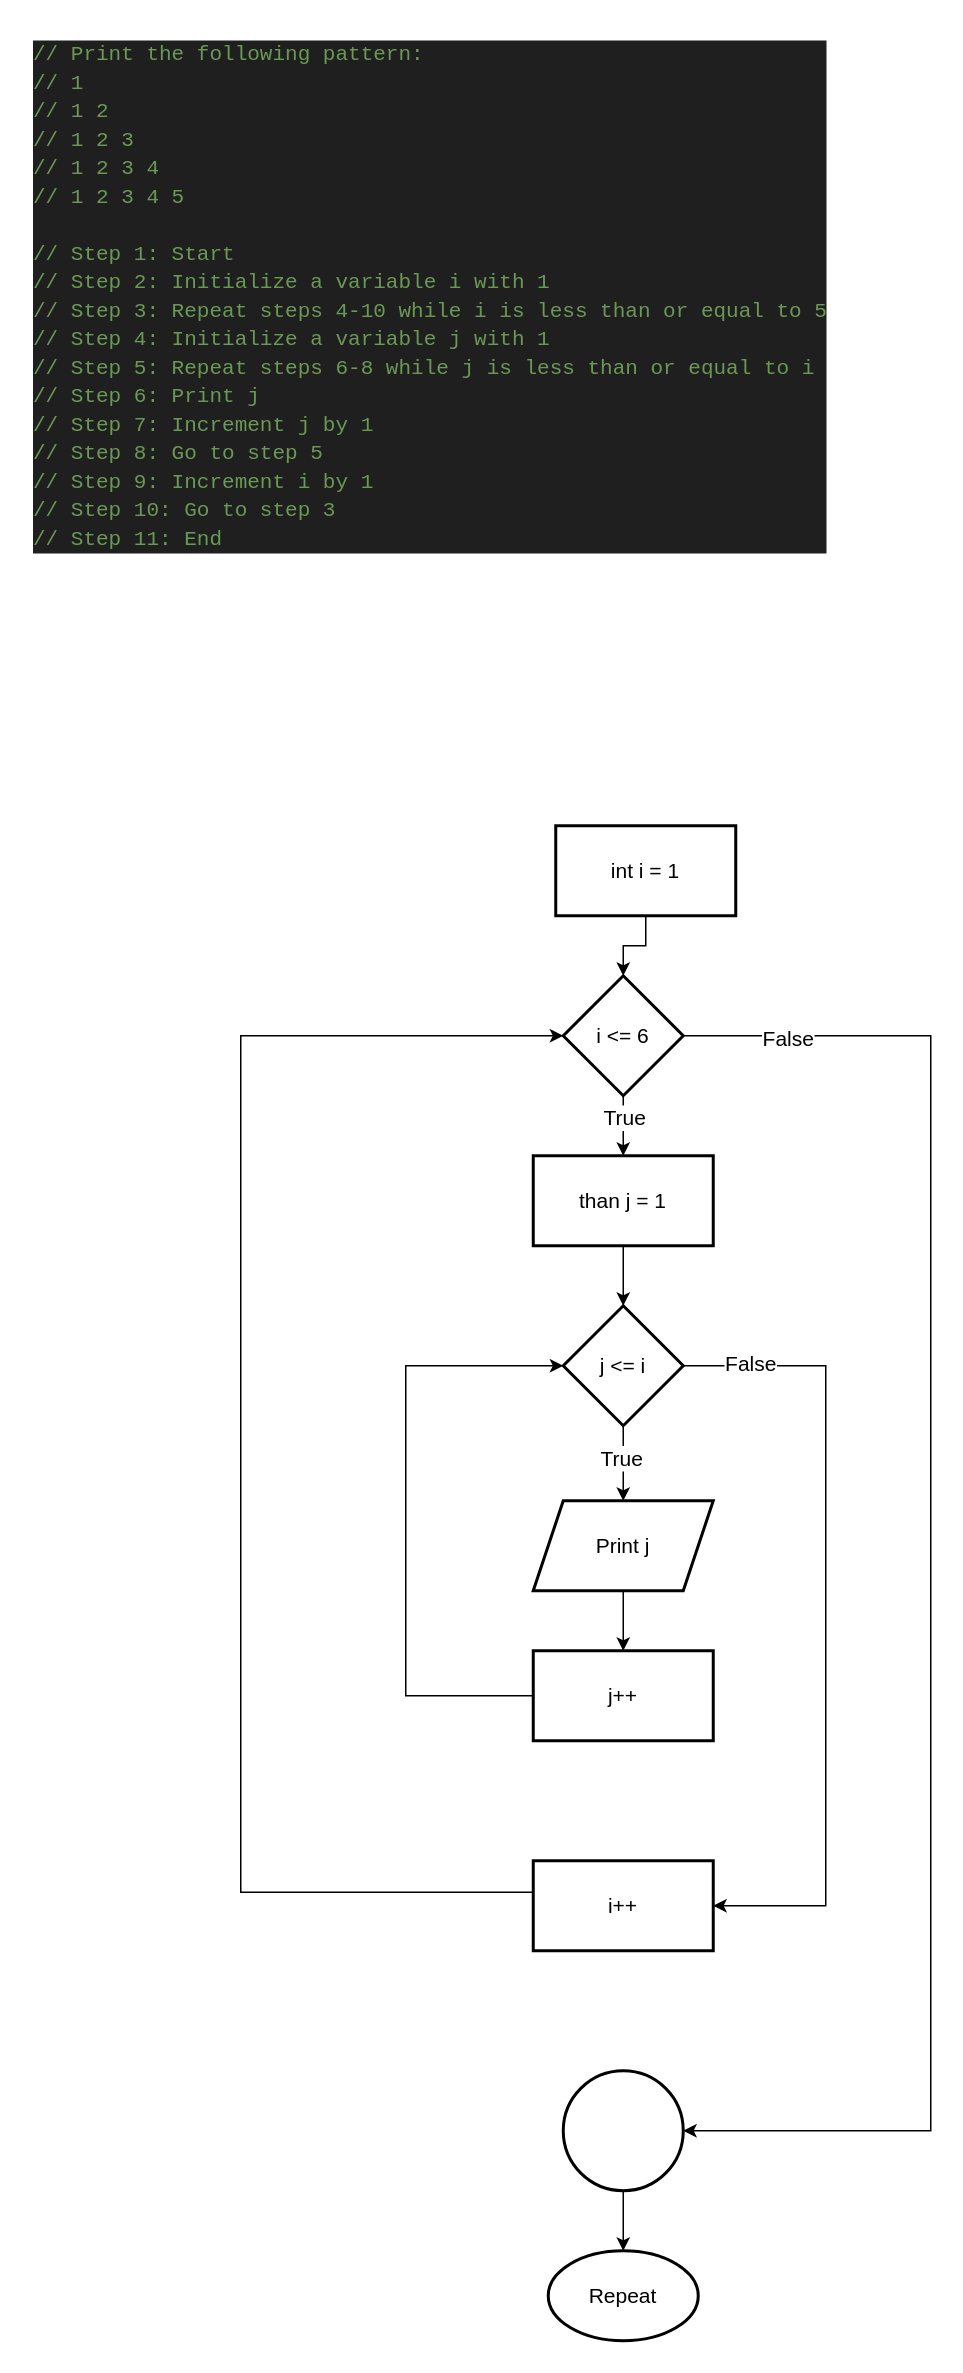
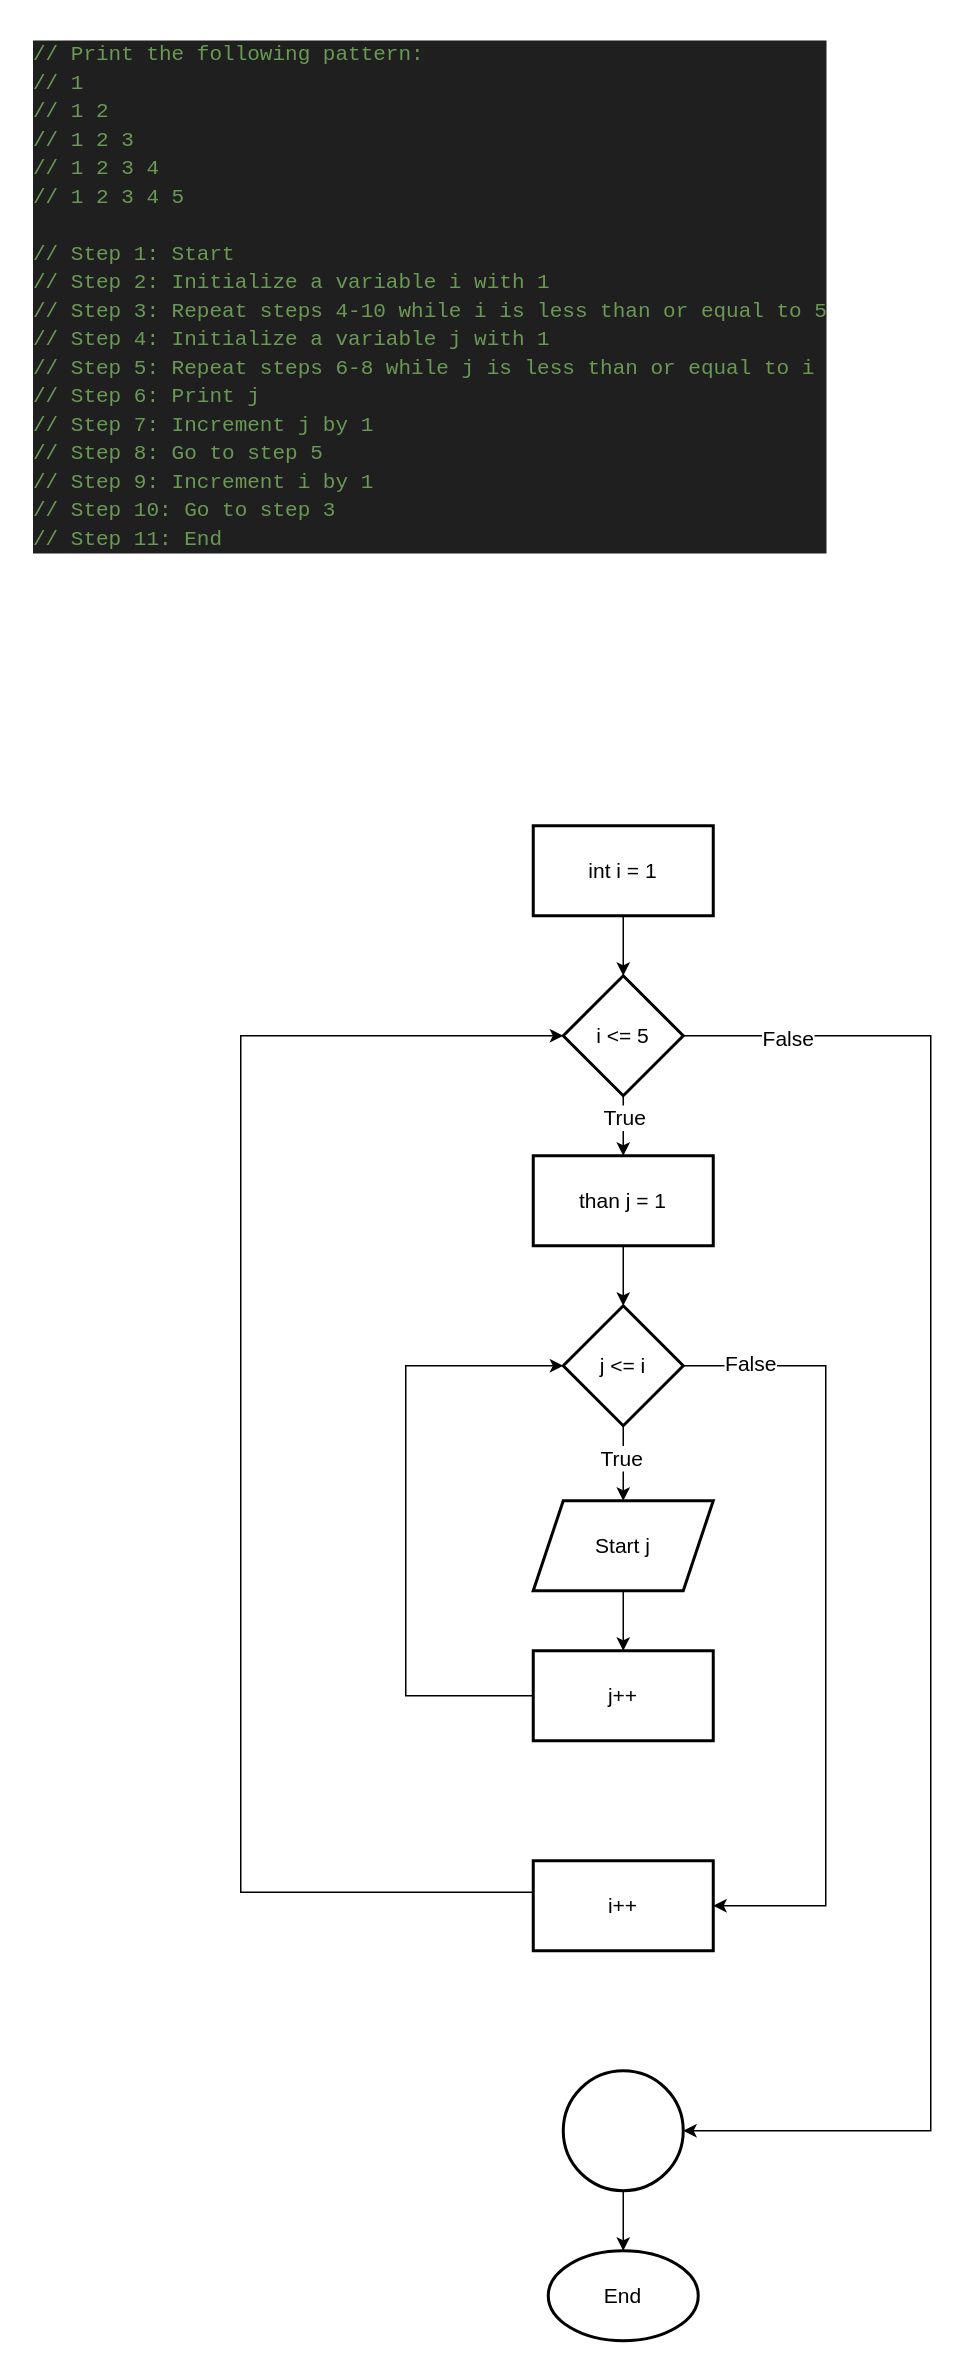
node "int i = 1": moved (646, 871) -> (623, 871)
node "i <= 6": label "i <= 6" -> "i <= 5"
node "Print j": label "Print j" -> "Start j"
node "Repeat": label "Repeat" -> "End"
